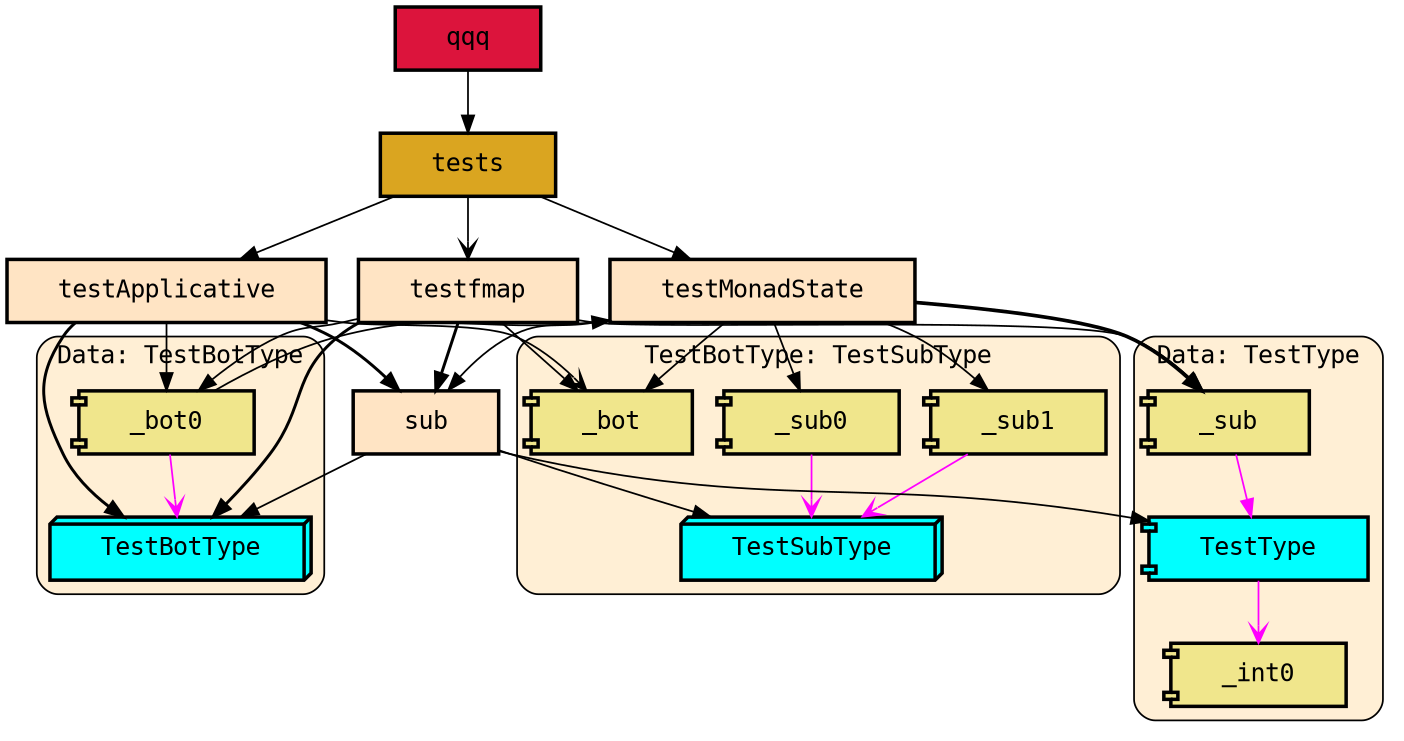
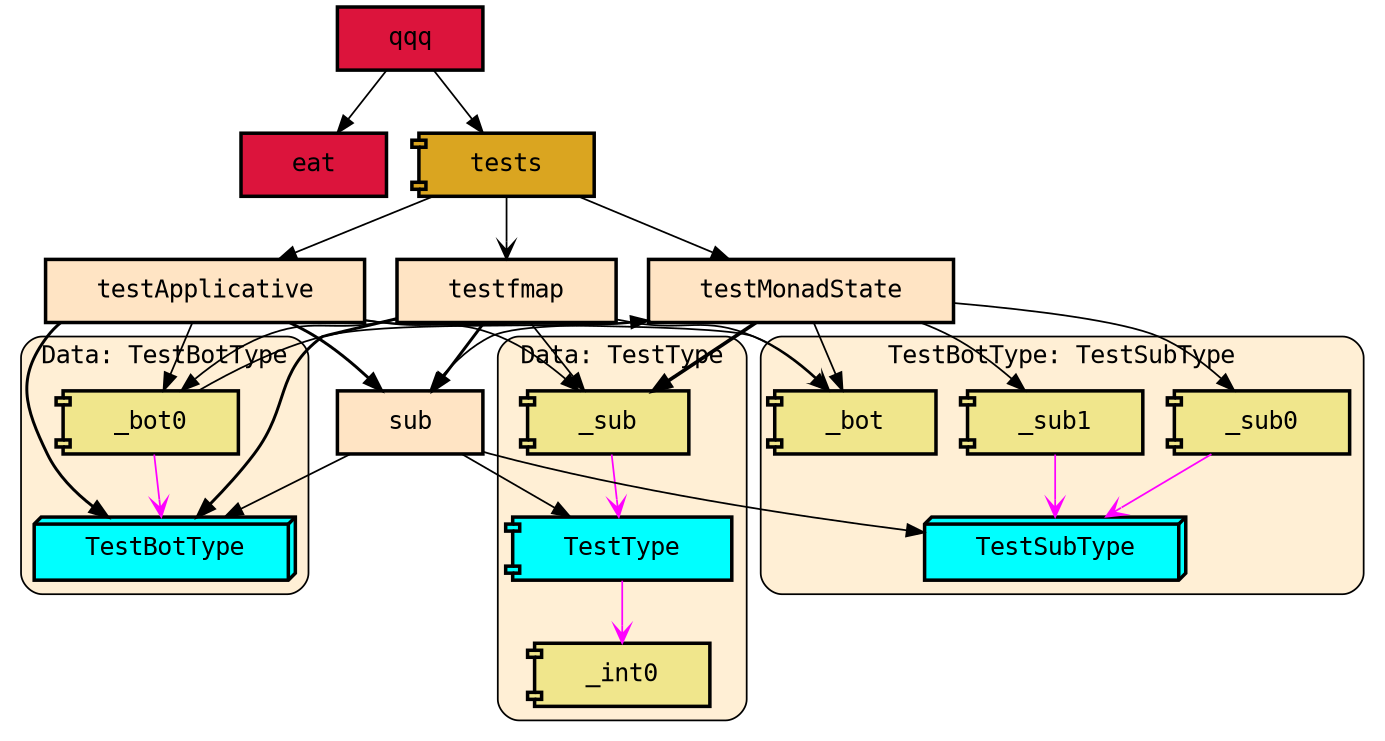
node "eat": added
node "tests": shape box -> component
edge "testApplicative" -> "_sub": added
edge "_sub" -> "TestType": arrowhead normal -> vee
